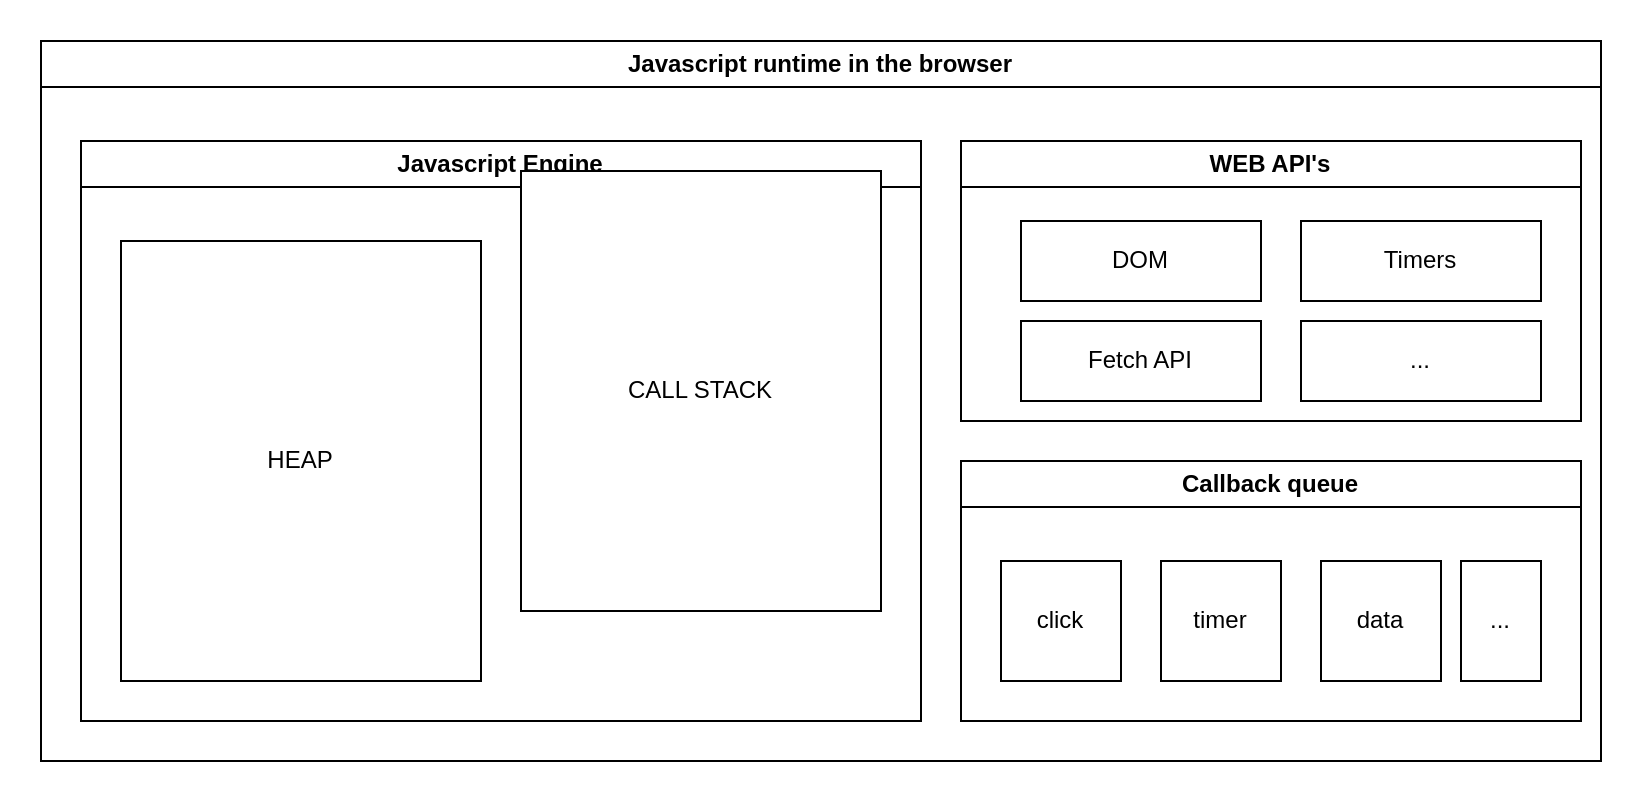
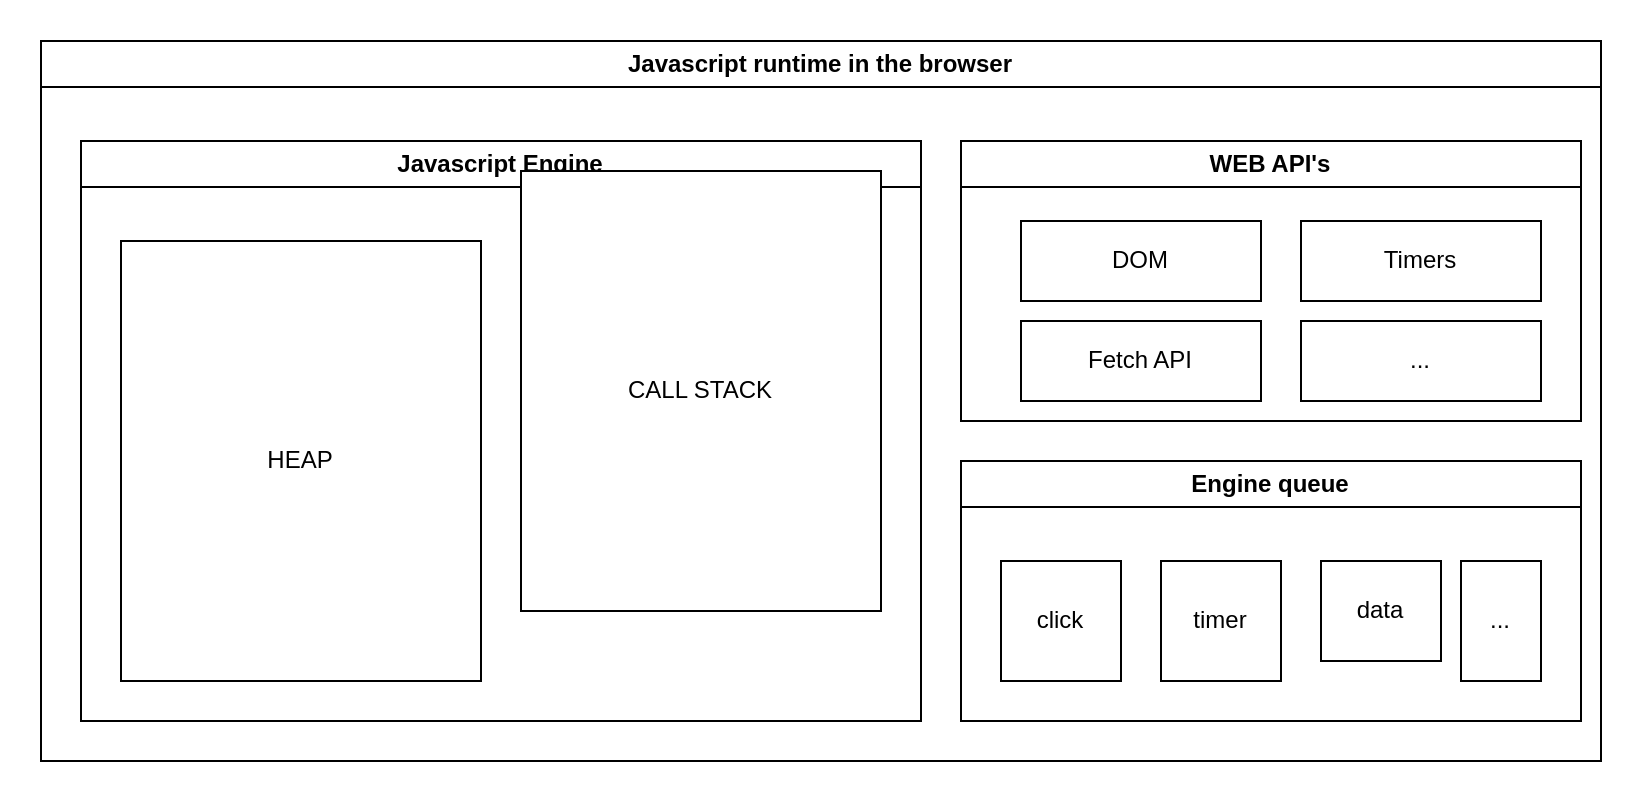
node "Callback queue": label "Callback queue" -> "Engine queue"
node "data": size 120x120 -> 120x100
